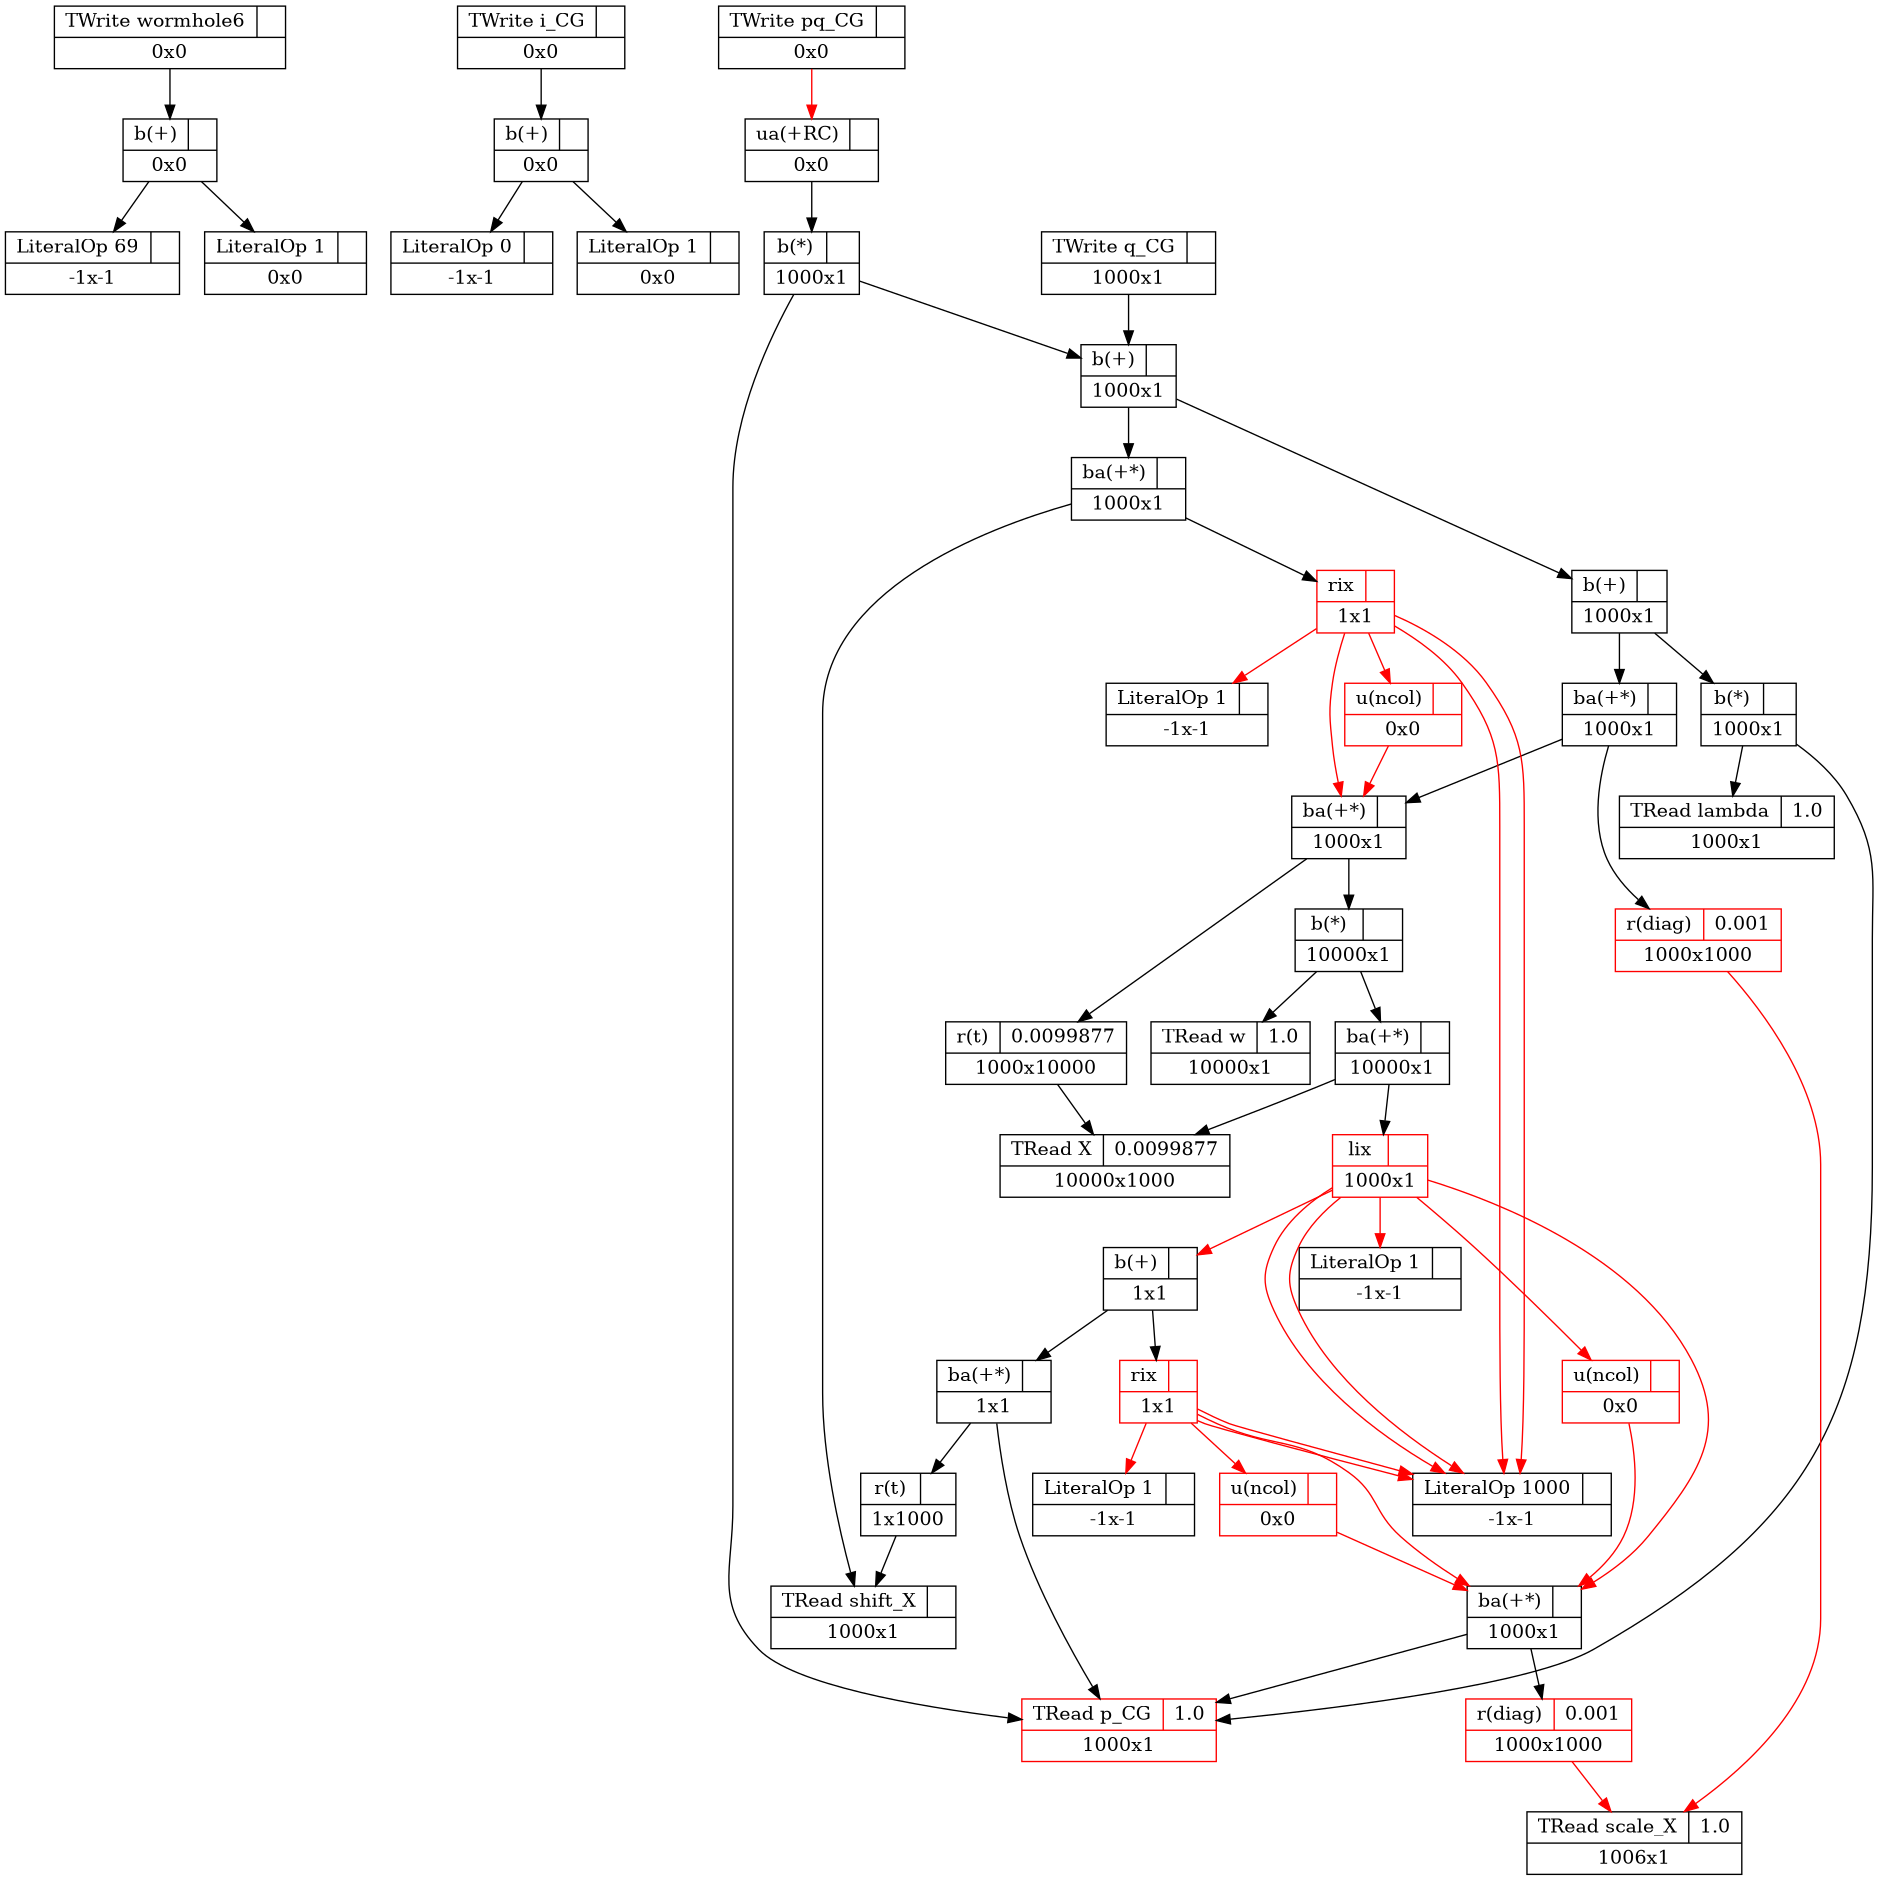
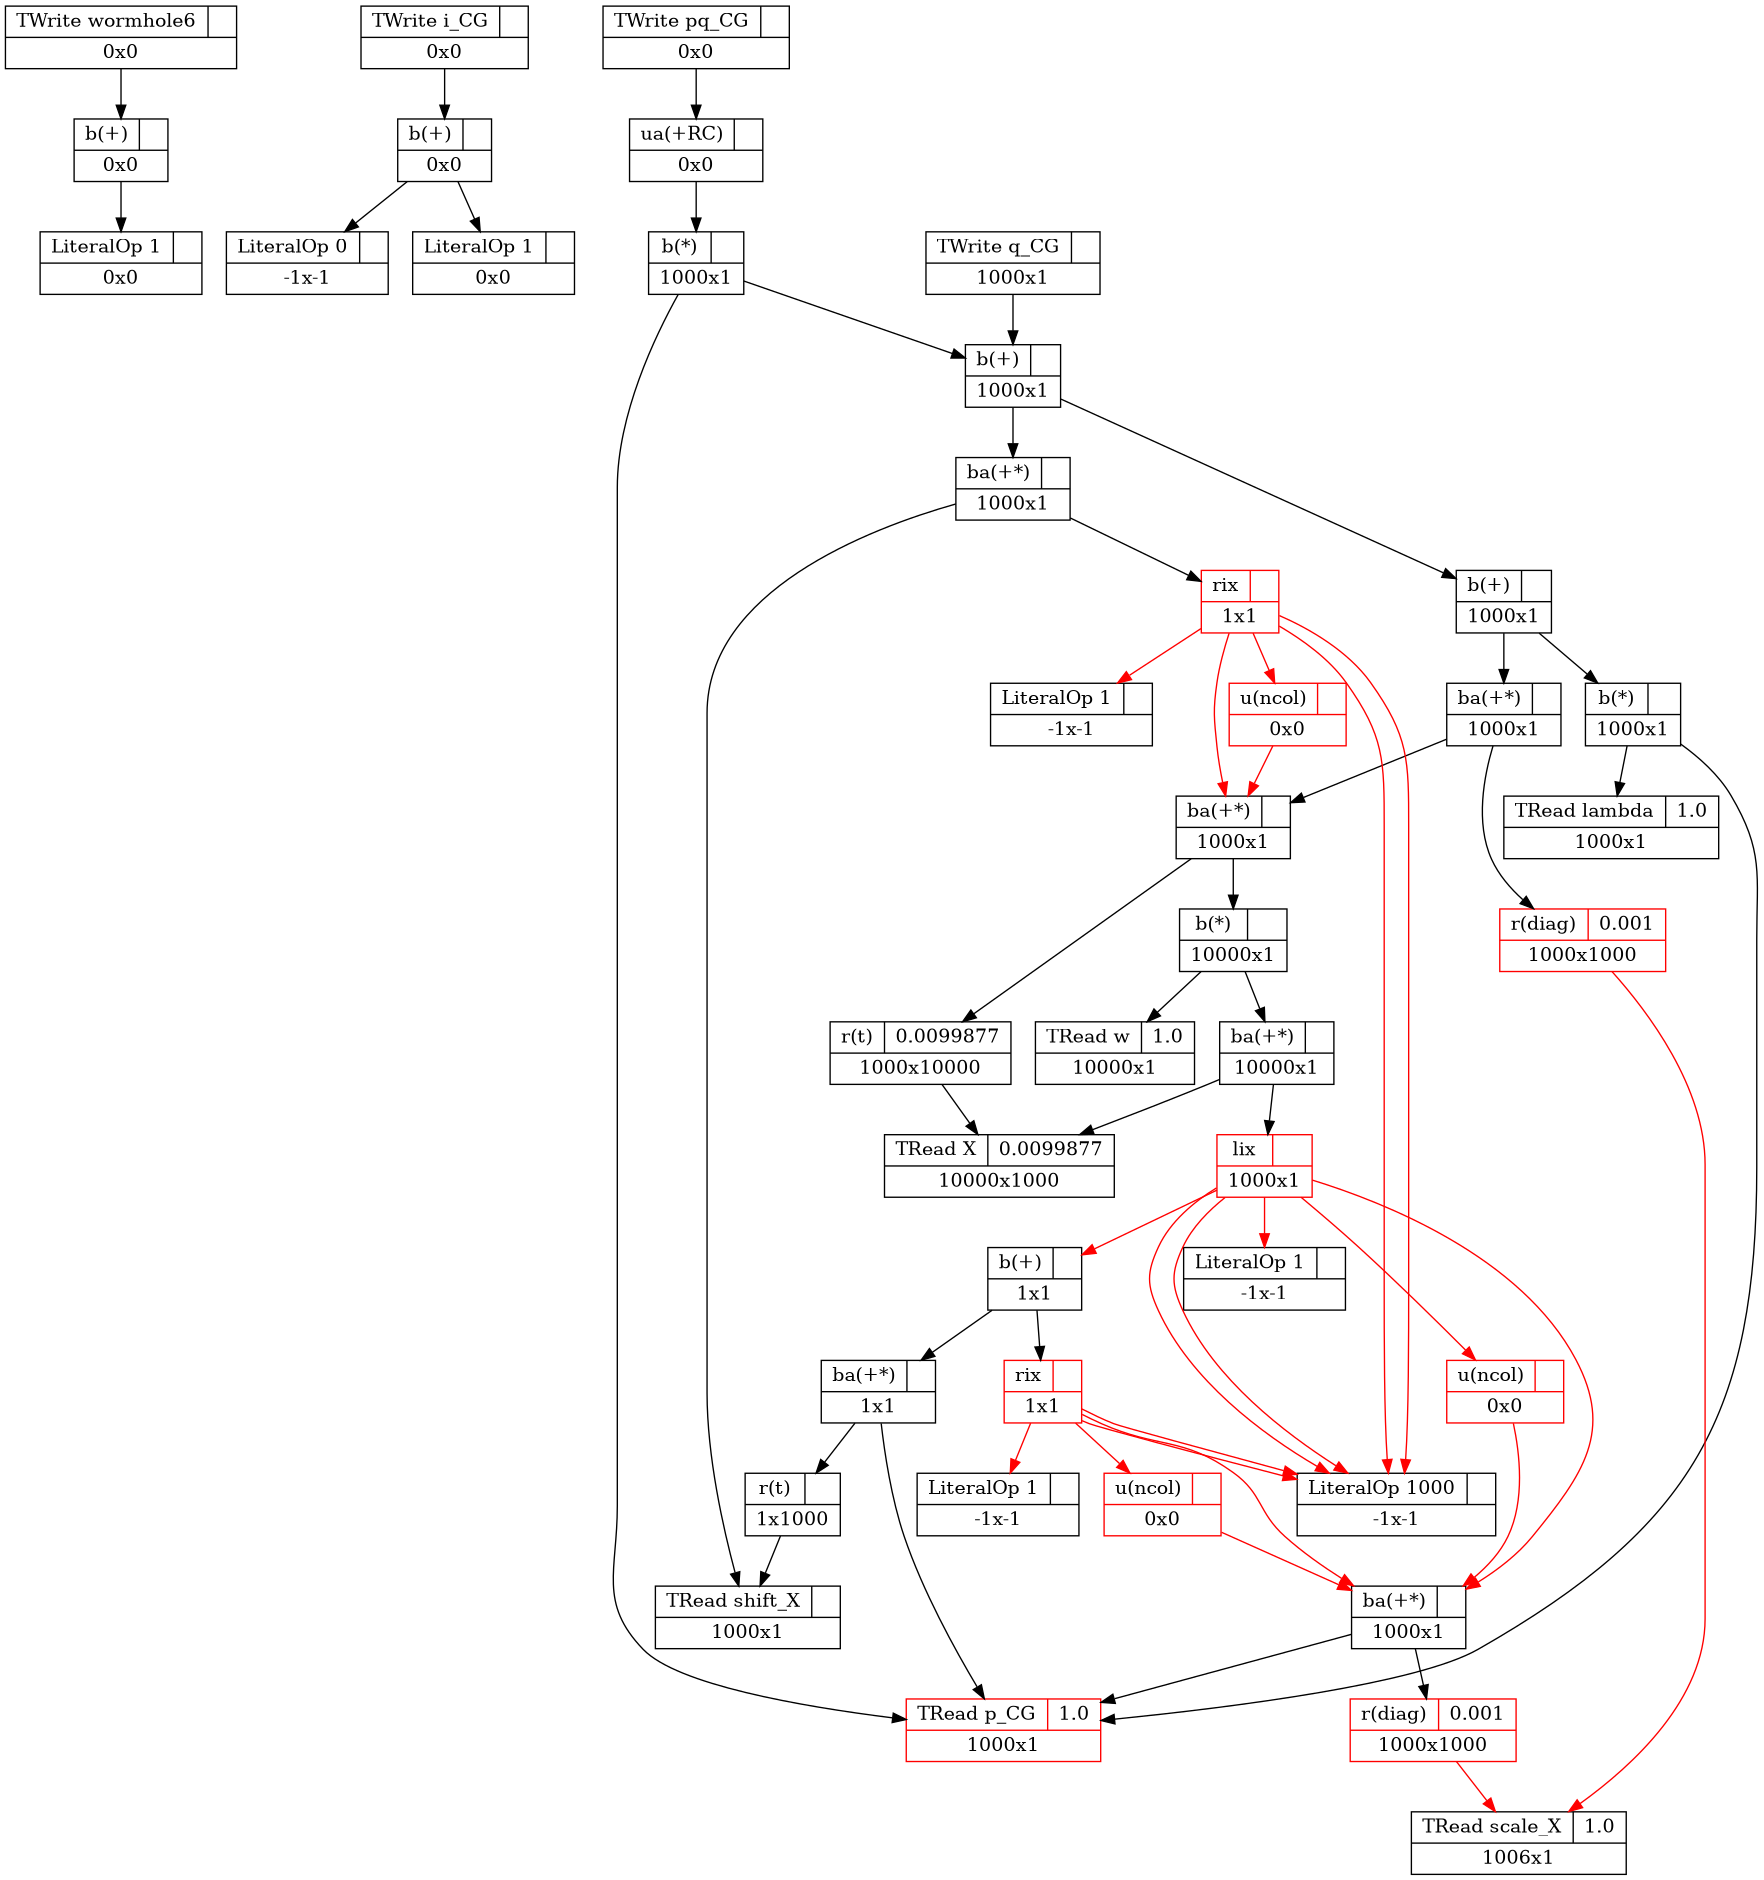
edge "TWrite pq_CG" -> "ua(+RC)": color red -> black
node "LiteralOp 69": removed
